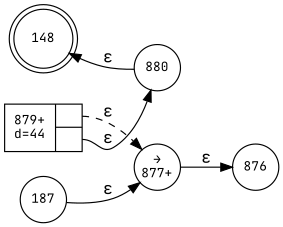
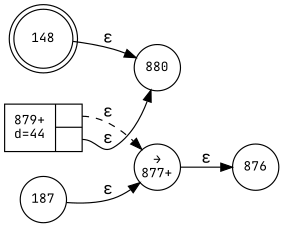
edge "880" -> "148": reversed
